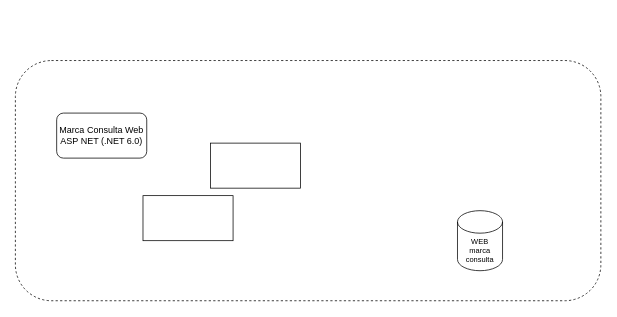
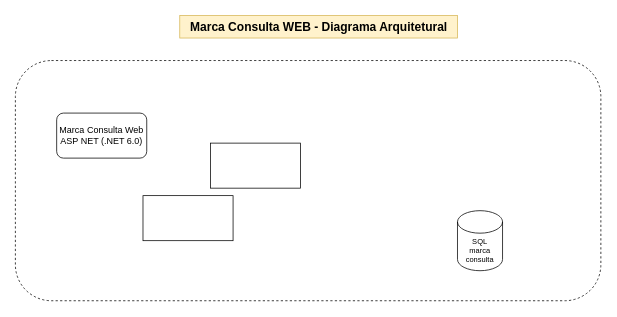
node "Marca Consulta WEB - Diagrama Arquitetural": added
node "WEBmarca consulta": label "WEBmarca consulta" -> "SQLmarca consulta"
